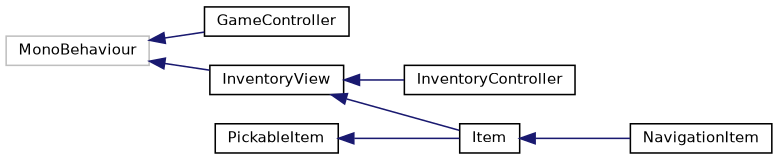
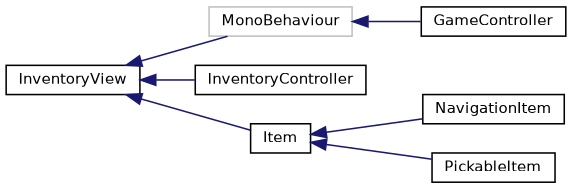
edge "InventoryView" -> "MonoBehaviour": reversed
edge "Item" -> "PickableItem": reversed
